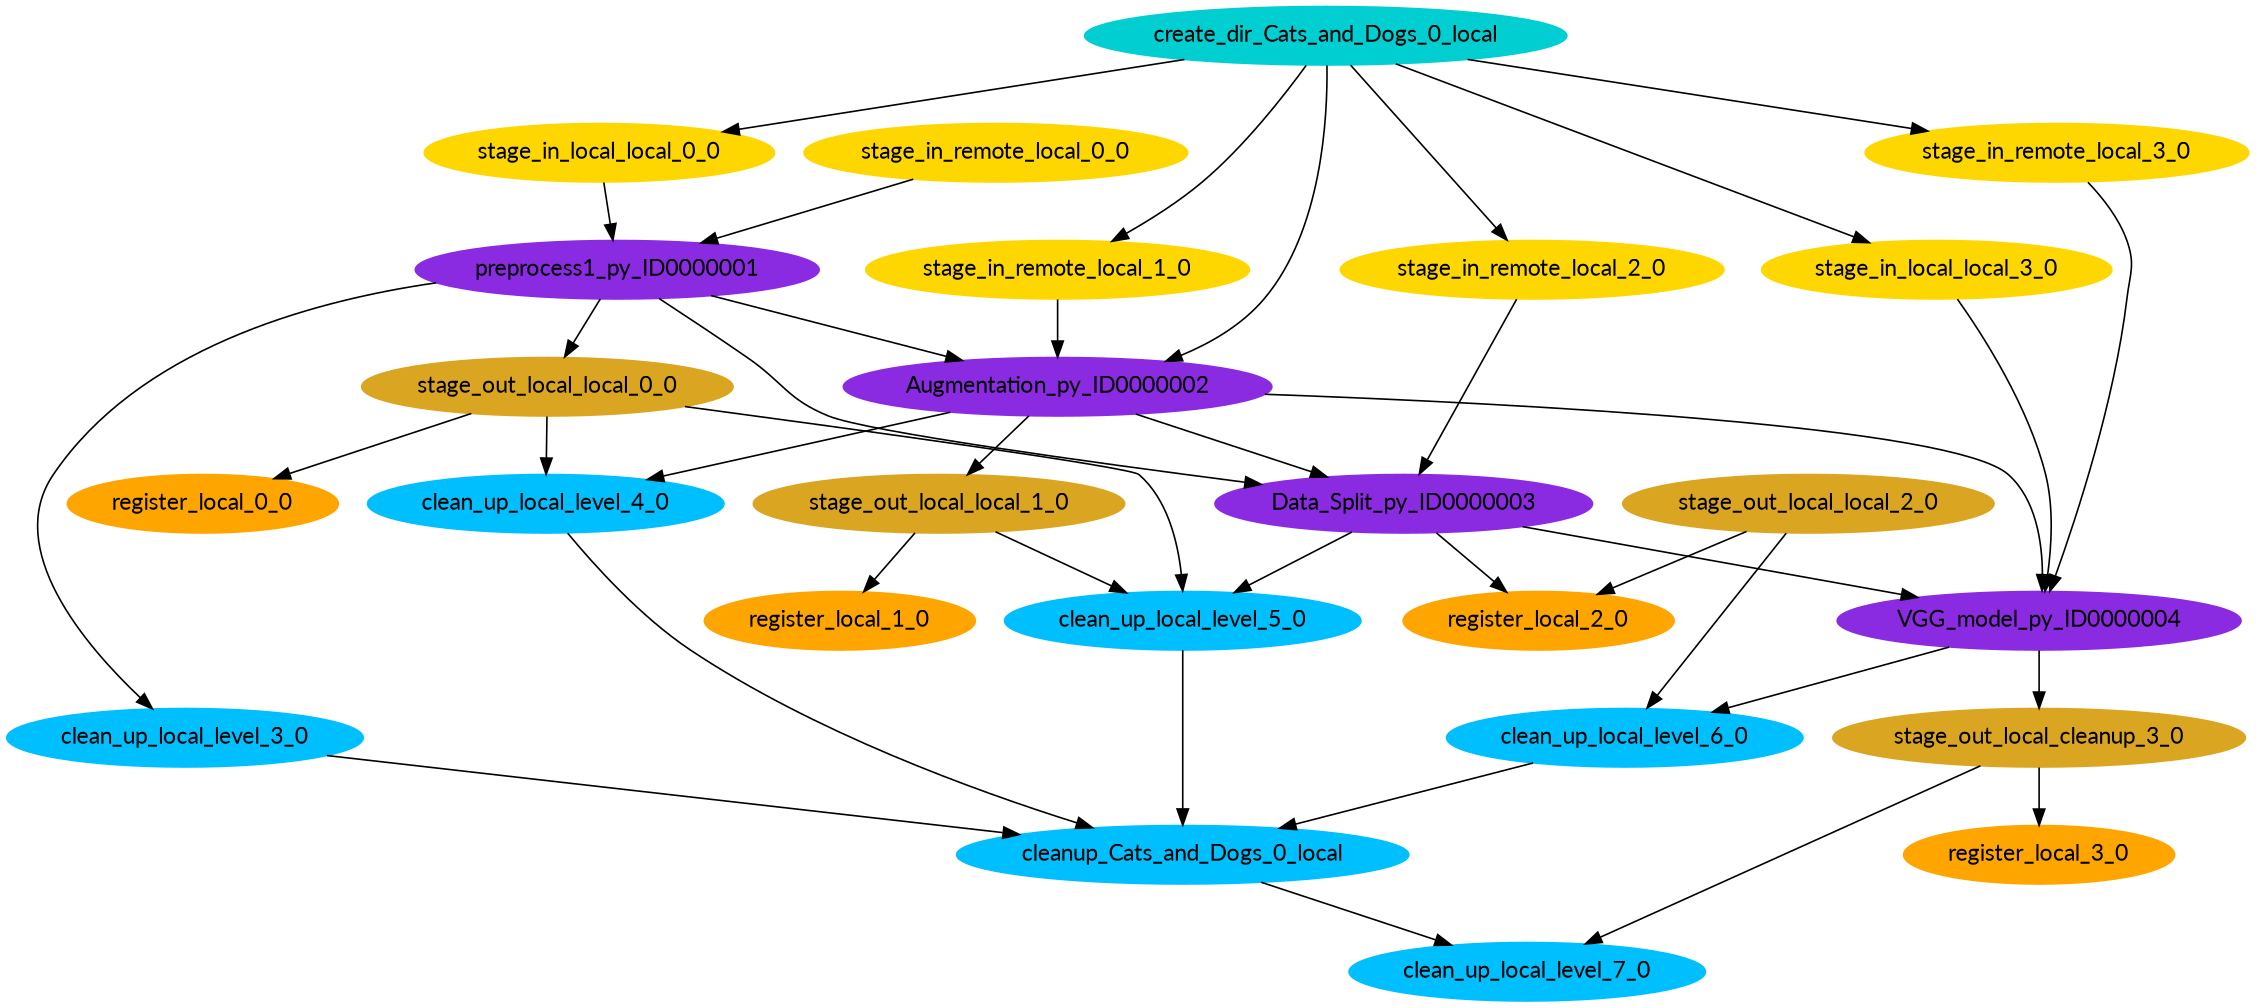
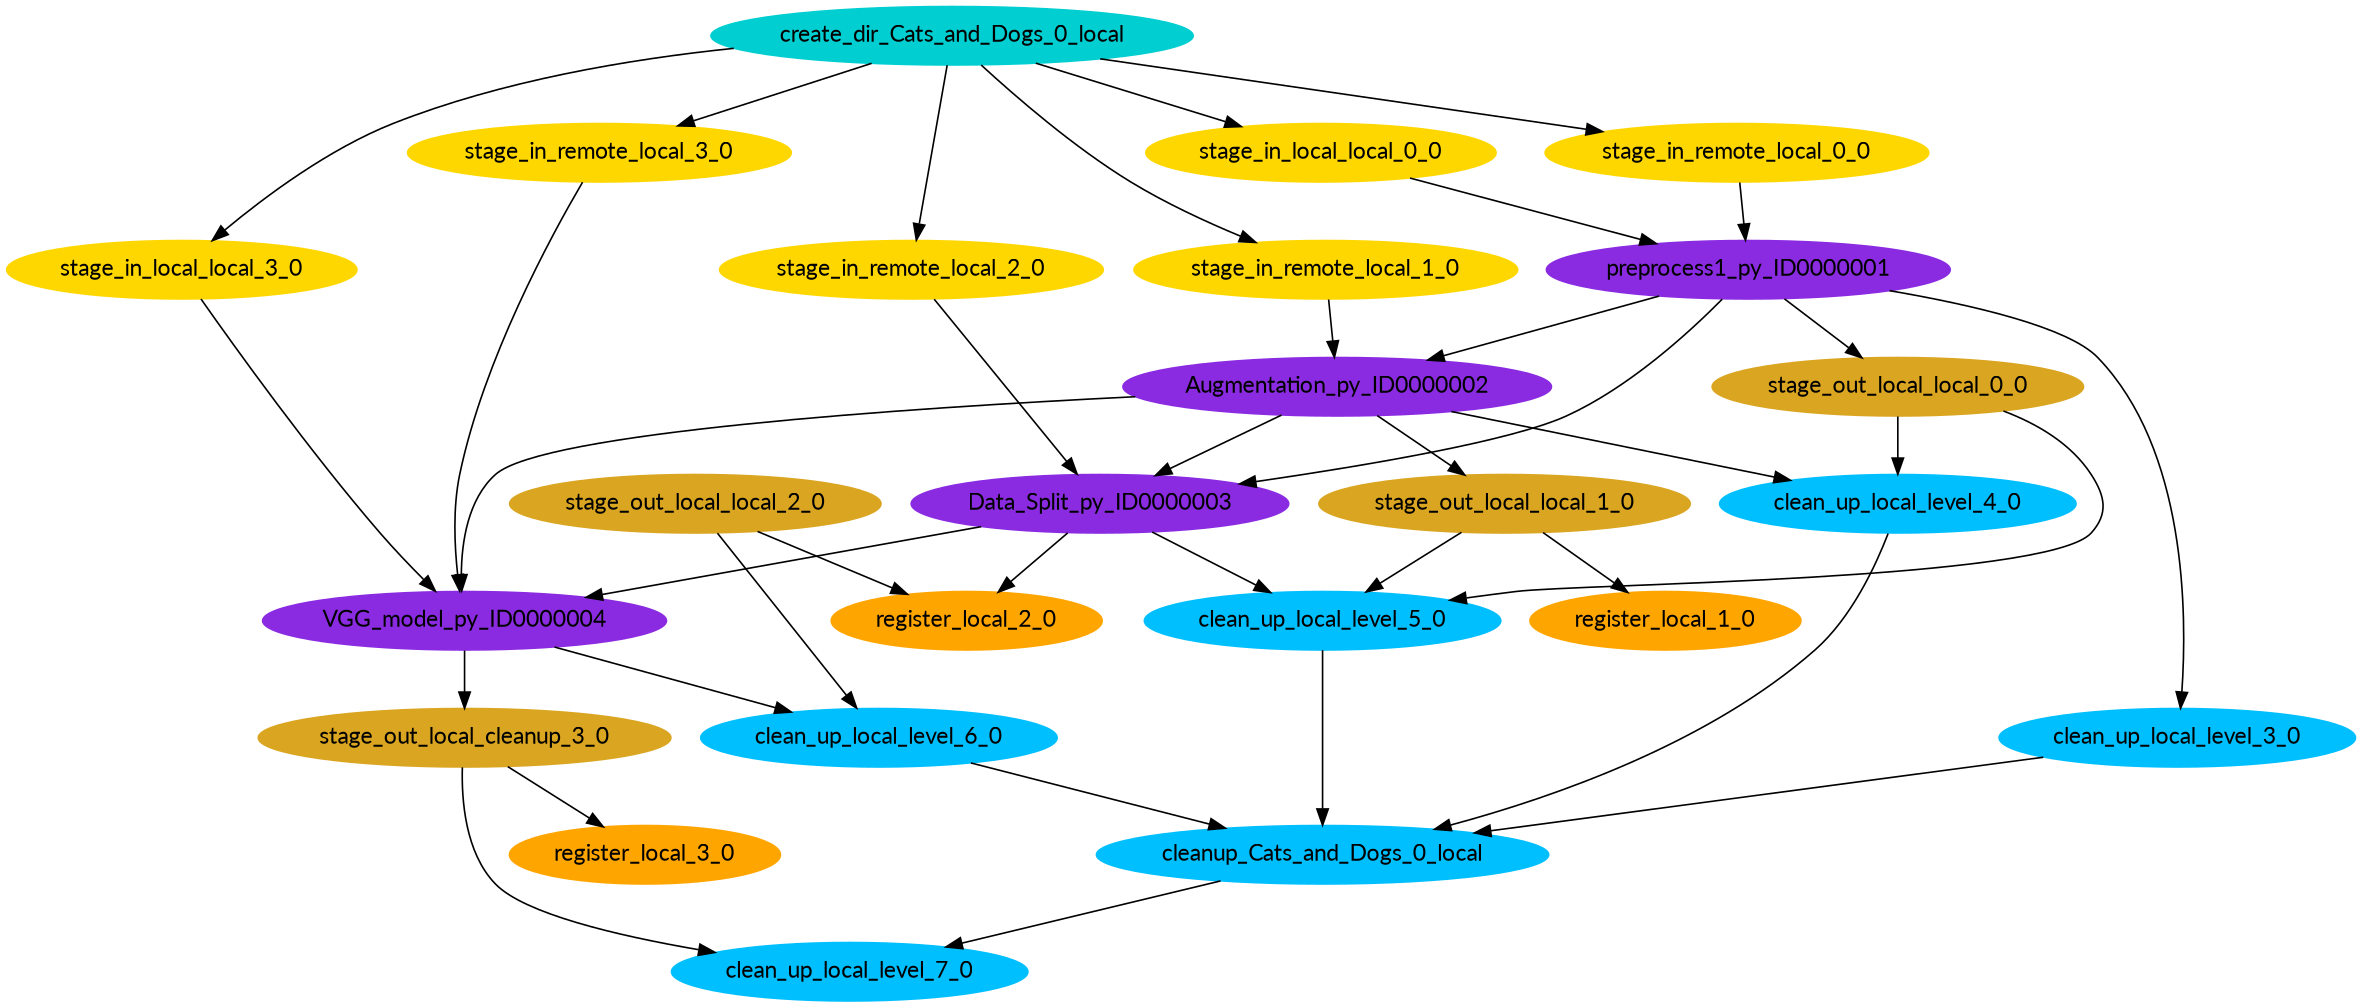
edge "create_dir_Cats_and_Dogs_0_local" -> "Augmentation_py_ID0000002": now "create_dir_Cats_and_Dogs_0_local" -> "stage_in_remote_local_0_0"
node "register_local_0_0": removed
